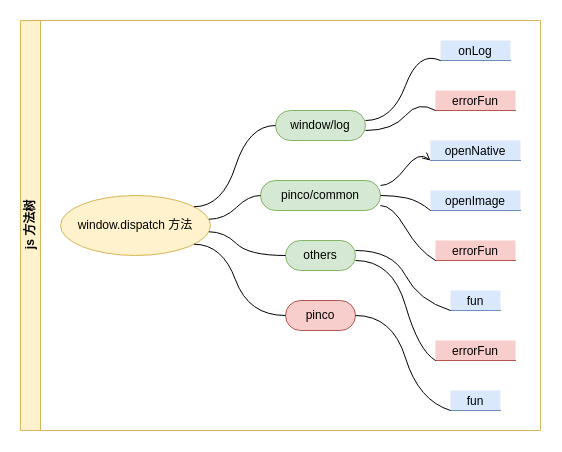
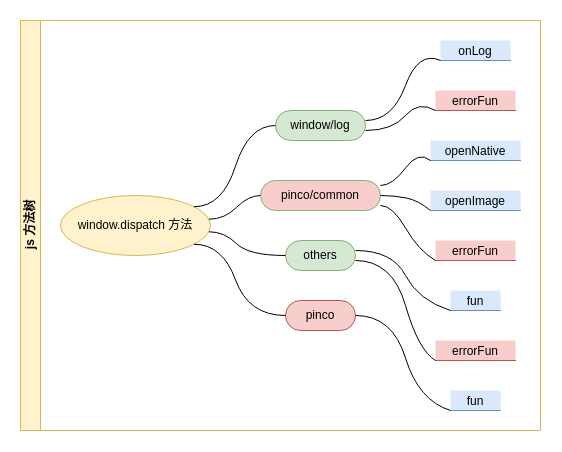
edge "pinco/common" -> "openNative": arrowhead open -> none
node "pinco/common": fillcolor #d5e8d4 -> #f8cecc
